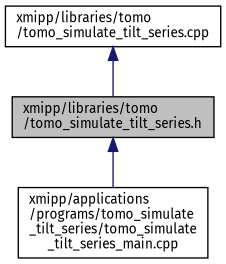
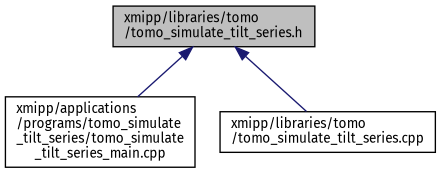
edge "xmipp/libraries/tomo /tomo_simulate_tilt_series.h" -> "xmipp/libraries/tomo /tomo_simulate_tilt_series.cpp": reversed
